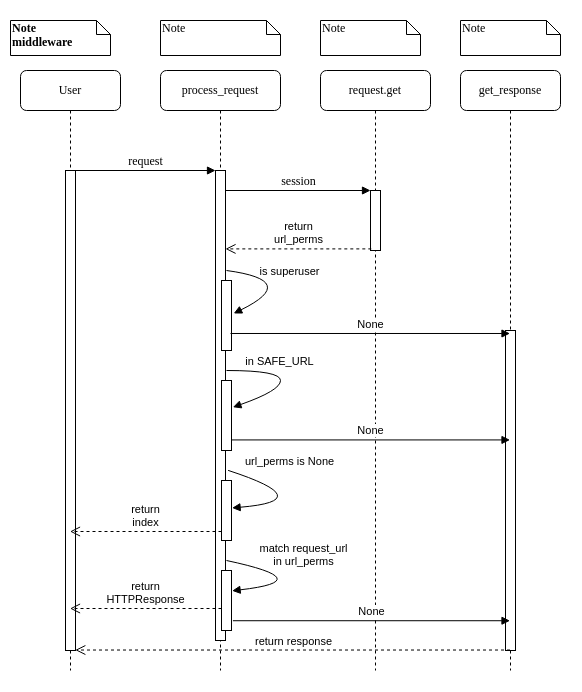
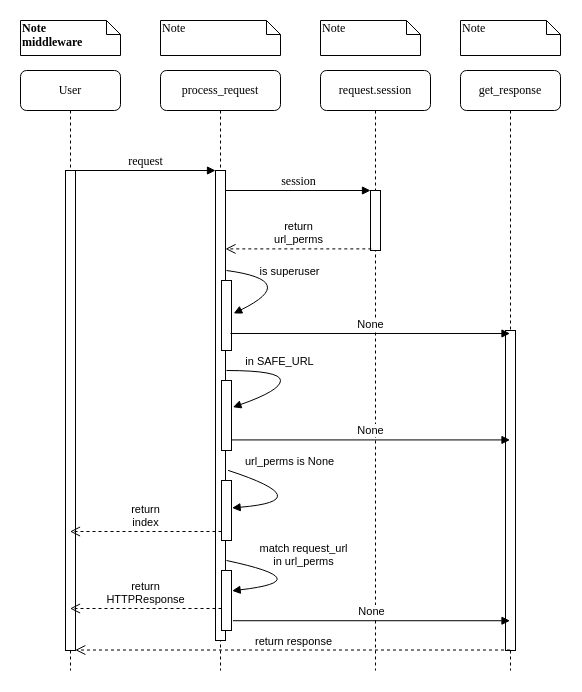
node "Note middleware": moved (61, 38) -> (71, 38)
node "request.get": label "request.get" -> "request.session"
